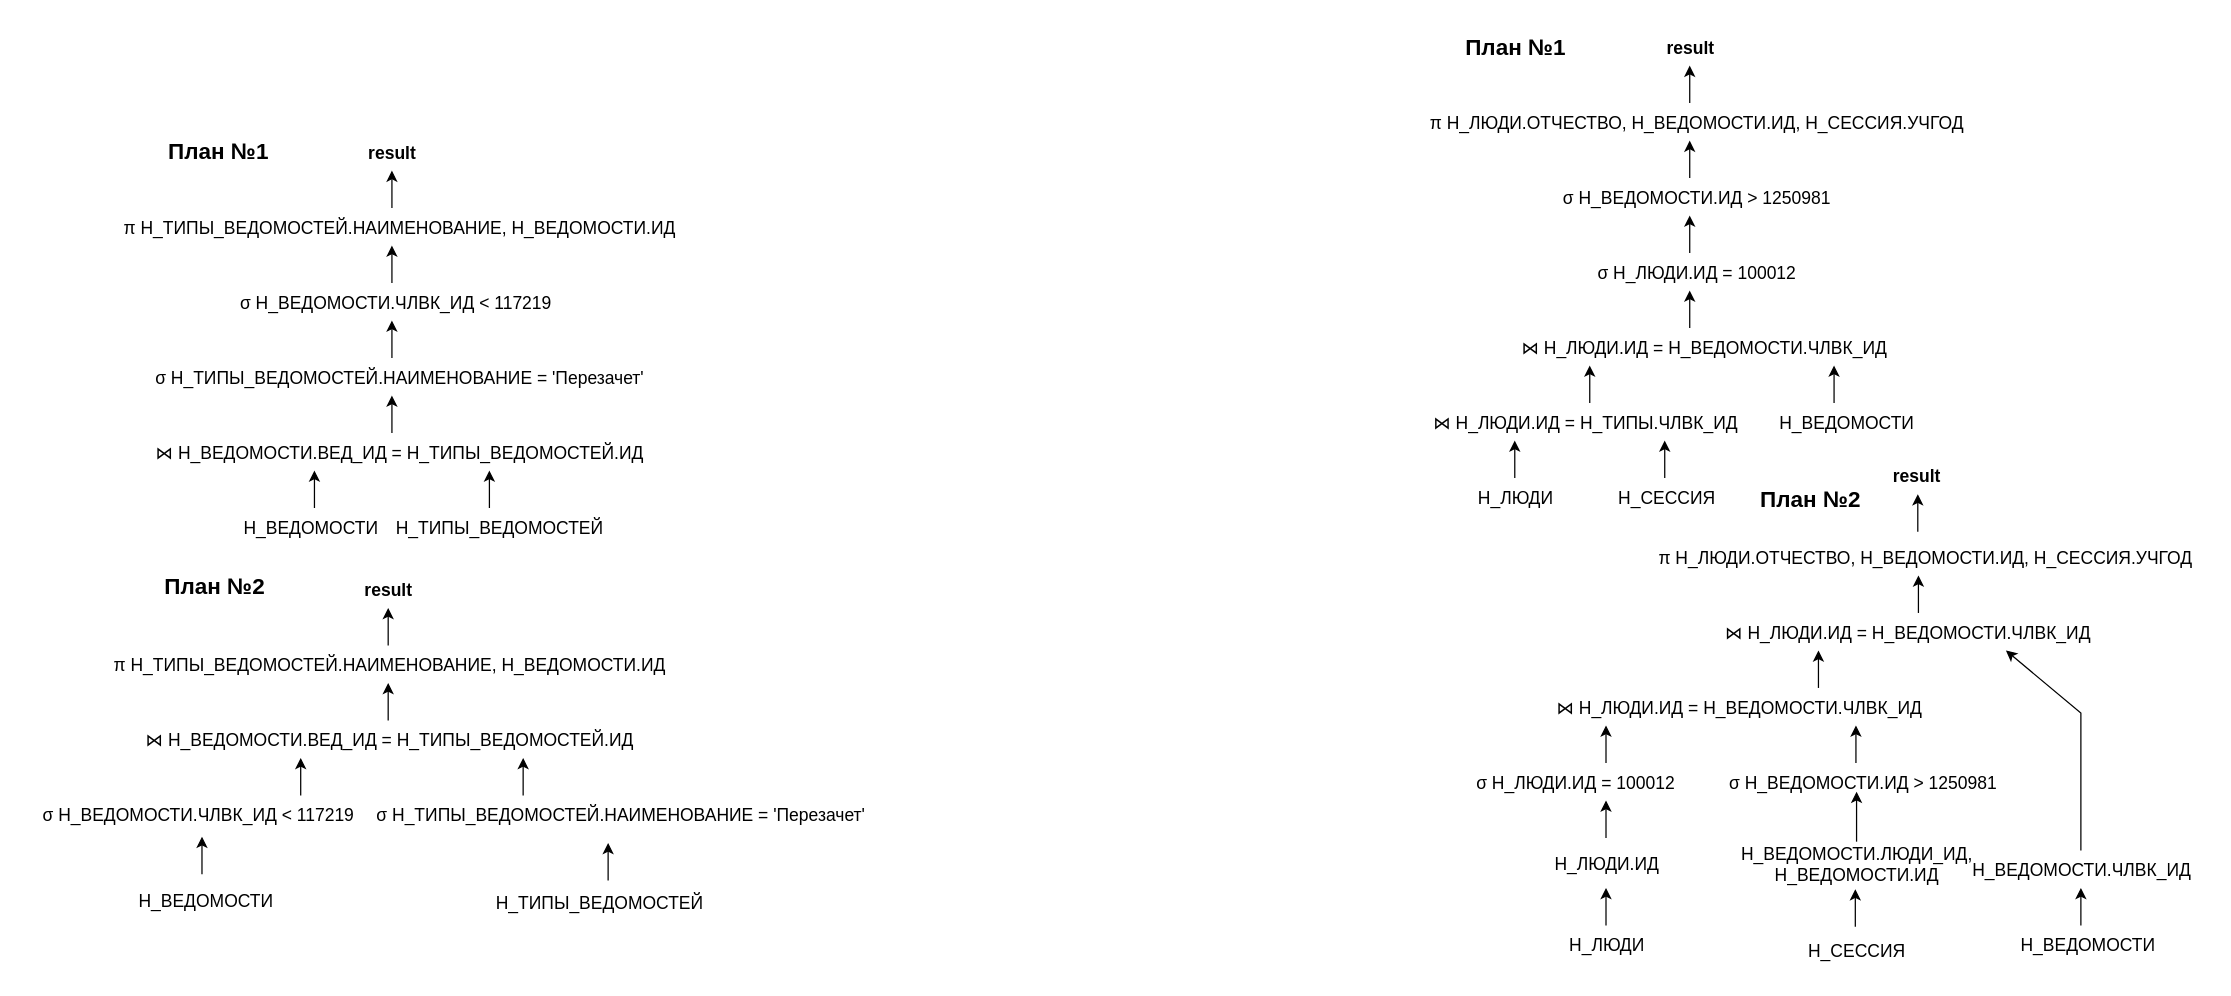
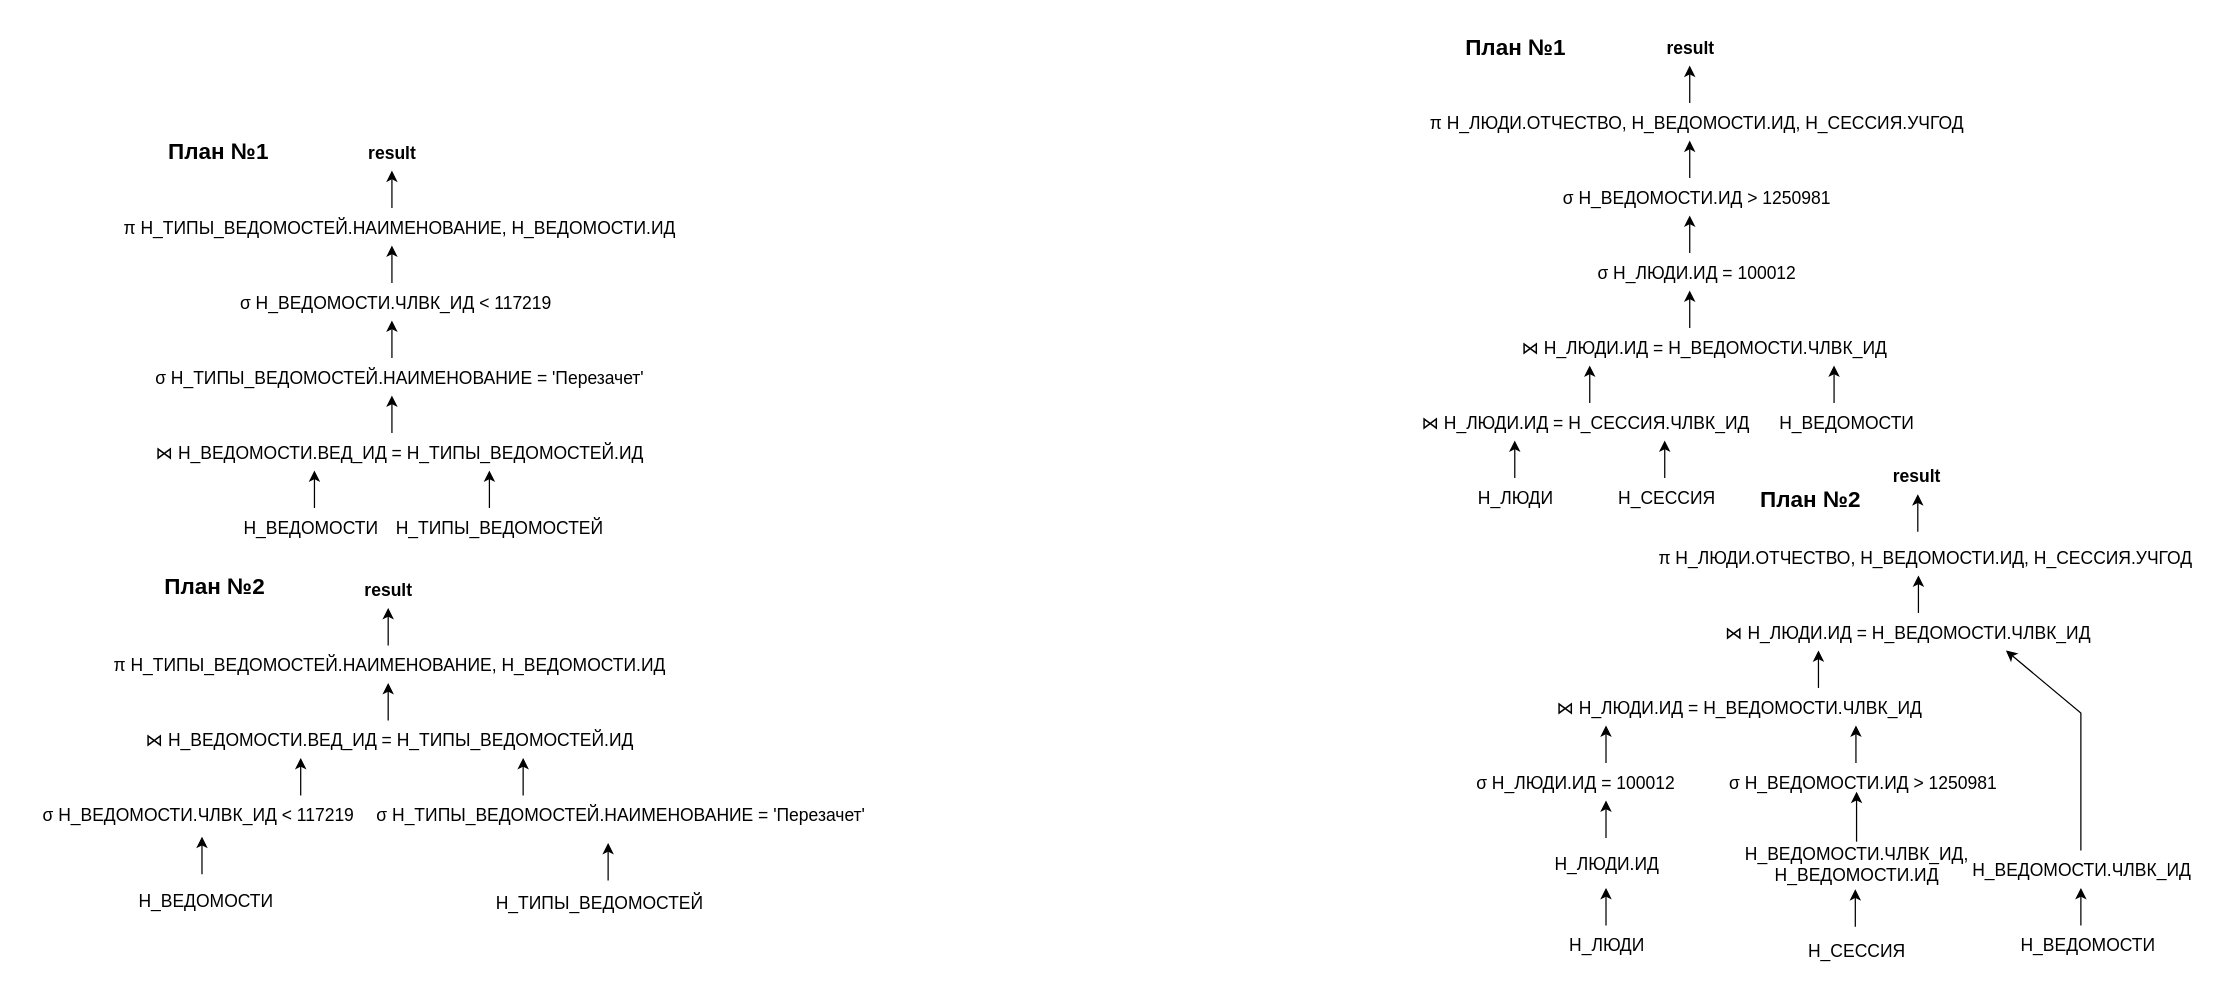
node "⋈ Н_ЛЮДИ.ИД = Н_ТИПЫ.ЧЛВК_ИД": label "⋈ Н_ЛЮДИ.ИД = Н_ТИПЫ.ЧЛВК_ИД" -> "⋈ Н_ЛЮДИ.ИД = Н_СЕССИЯ.ЧЛВК_ИД"
node "Н_ВЕДОМОСТИ.ЛЮДИ_ИД, Н_ВЕДОМОСТИ.ИД": label "Н_ВЕДОМОСТИ.ЛЮДИ_ИД, Н_ВЕДОМОСТИ.ИД" -> "Н_ВЕДОМОСТИ.ЧЛВК_ИД, Н_ВЕДОМОСТИ.ИД"
